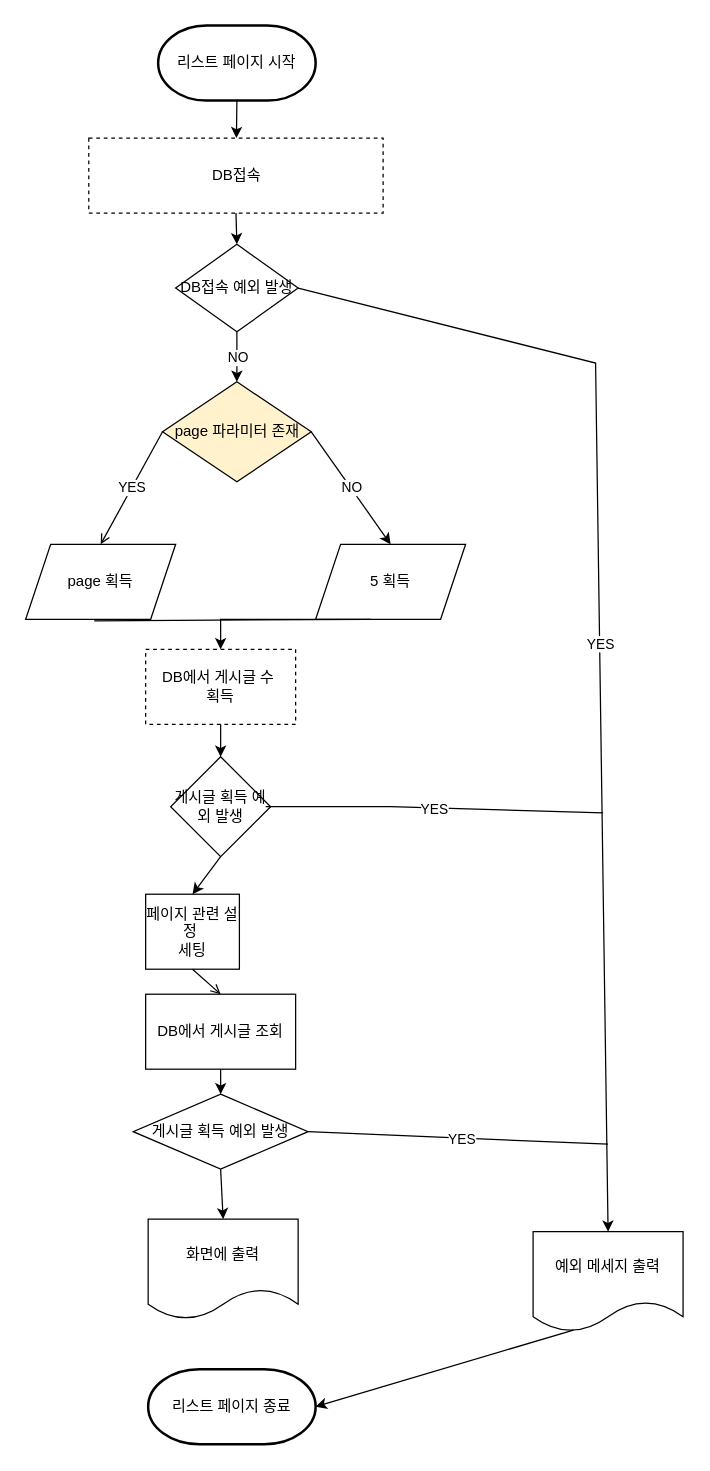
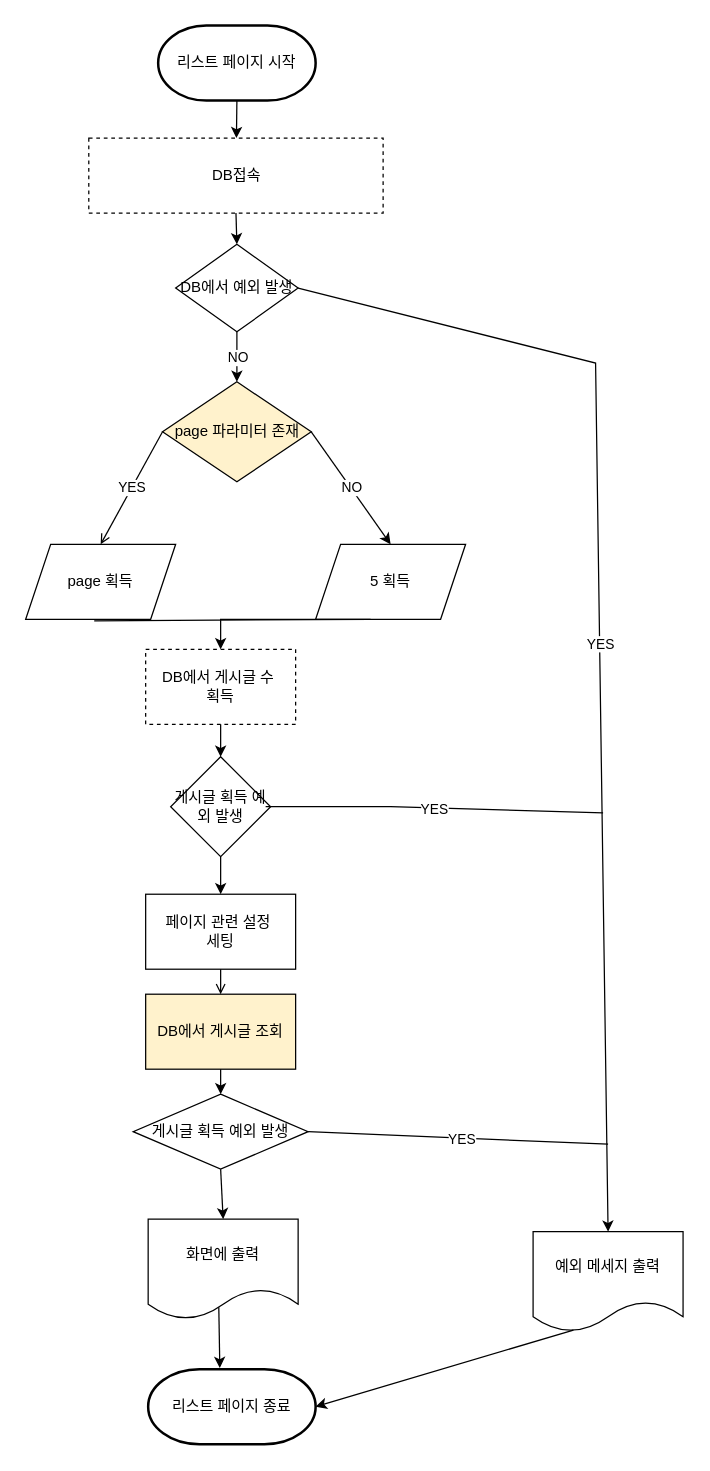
node "DB접속 예외 발생": label "DB접속 예외 발생" -> "DB에서 예외 발생"
node "페이지 관련 설정 세팅": size 94x75 -> 150x75
node "DB에서 게시글 조회": fillcolor #ffffff -> #fff2cc
edge "화면에 출력" -> "리스트 페이지 종료": added
